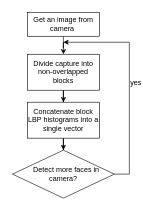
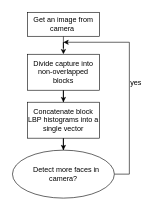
node "Detect more faces in camera?": shape diamond -> ellipse
